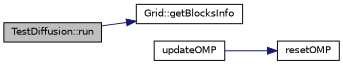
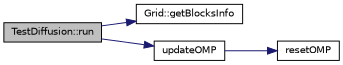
edge "TestDiffusion::run" -> "updateOMP": added
